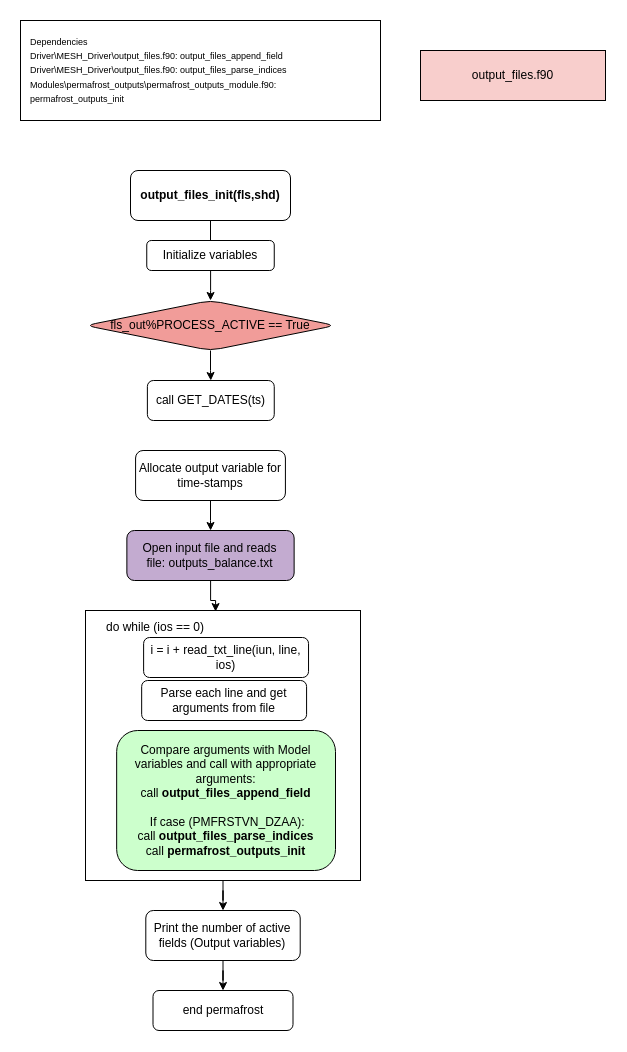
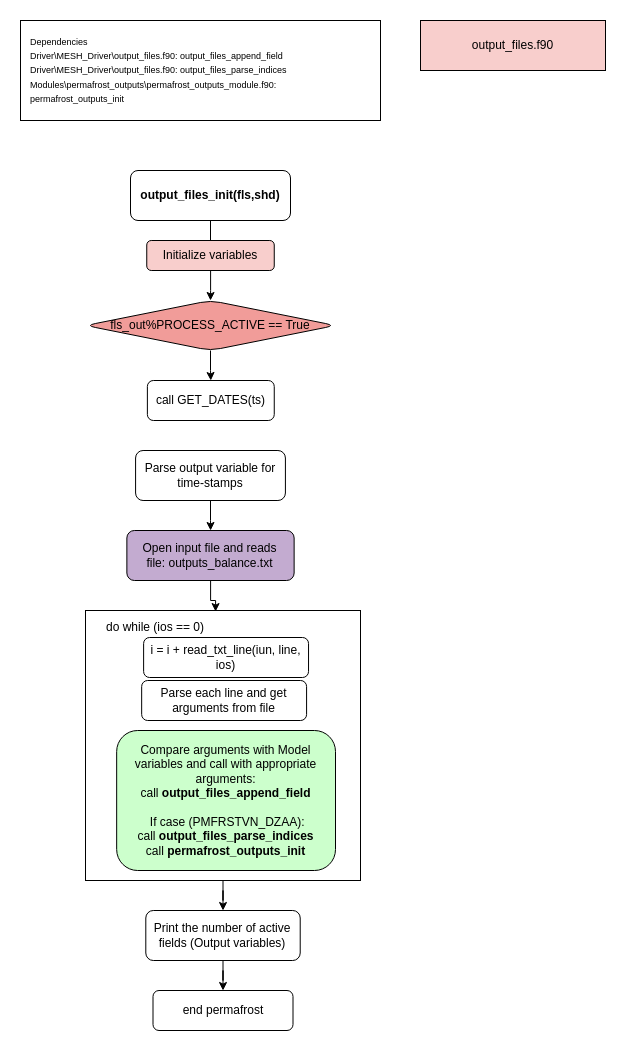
node "output_files.f90": moved (513, 76) -> (513, 46)
node "Initialize variables": fillcolor #ffffff -> #f8cecc
node "Allocate output variable for time-stamps": label "Allocate output variable for time-stamps" -> "Parse output variable for time-stamps"
